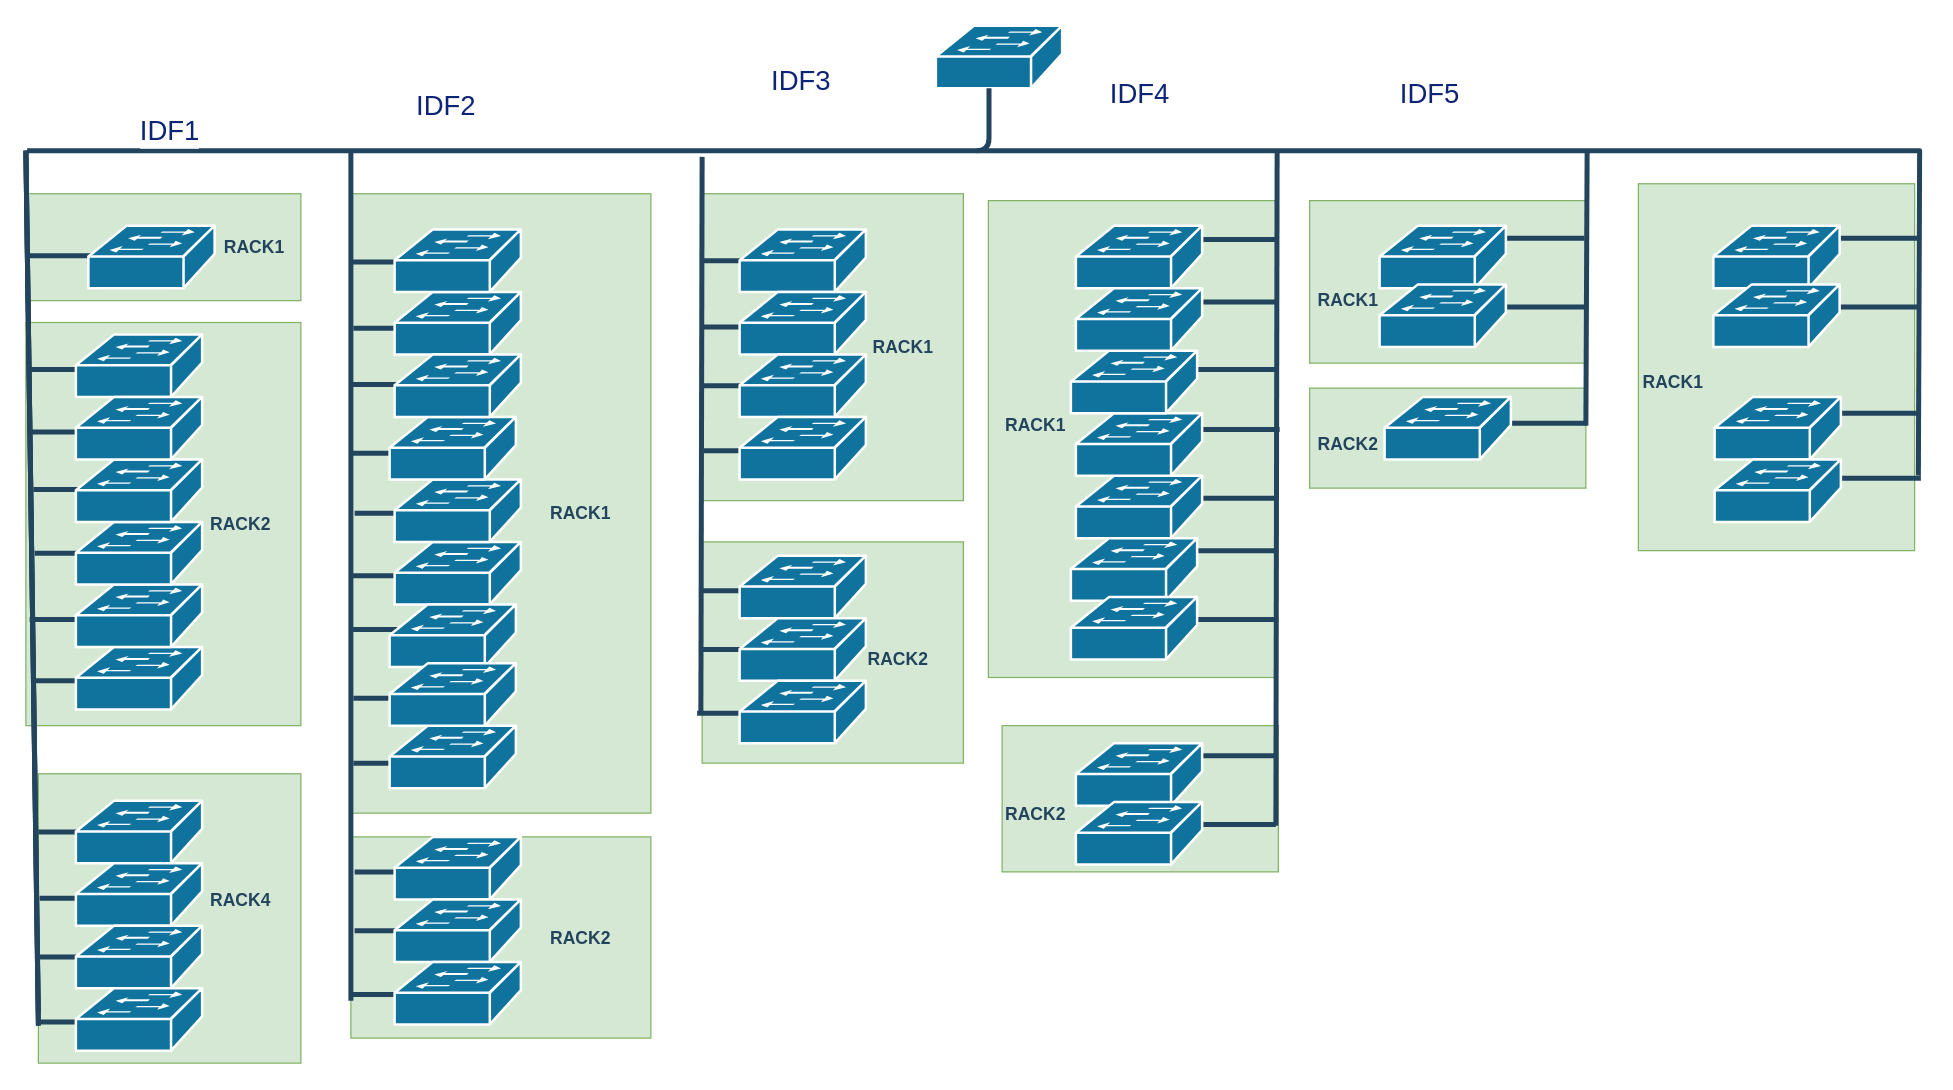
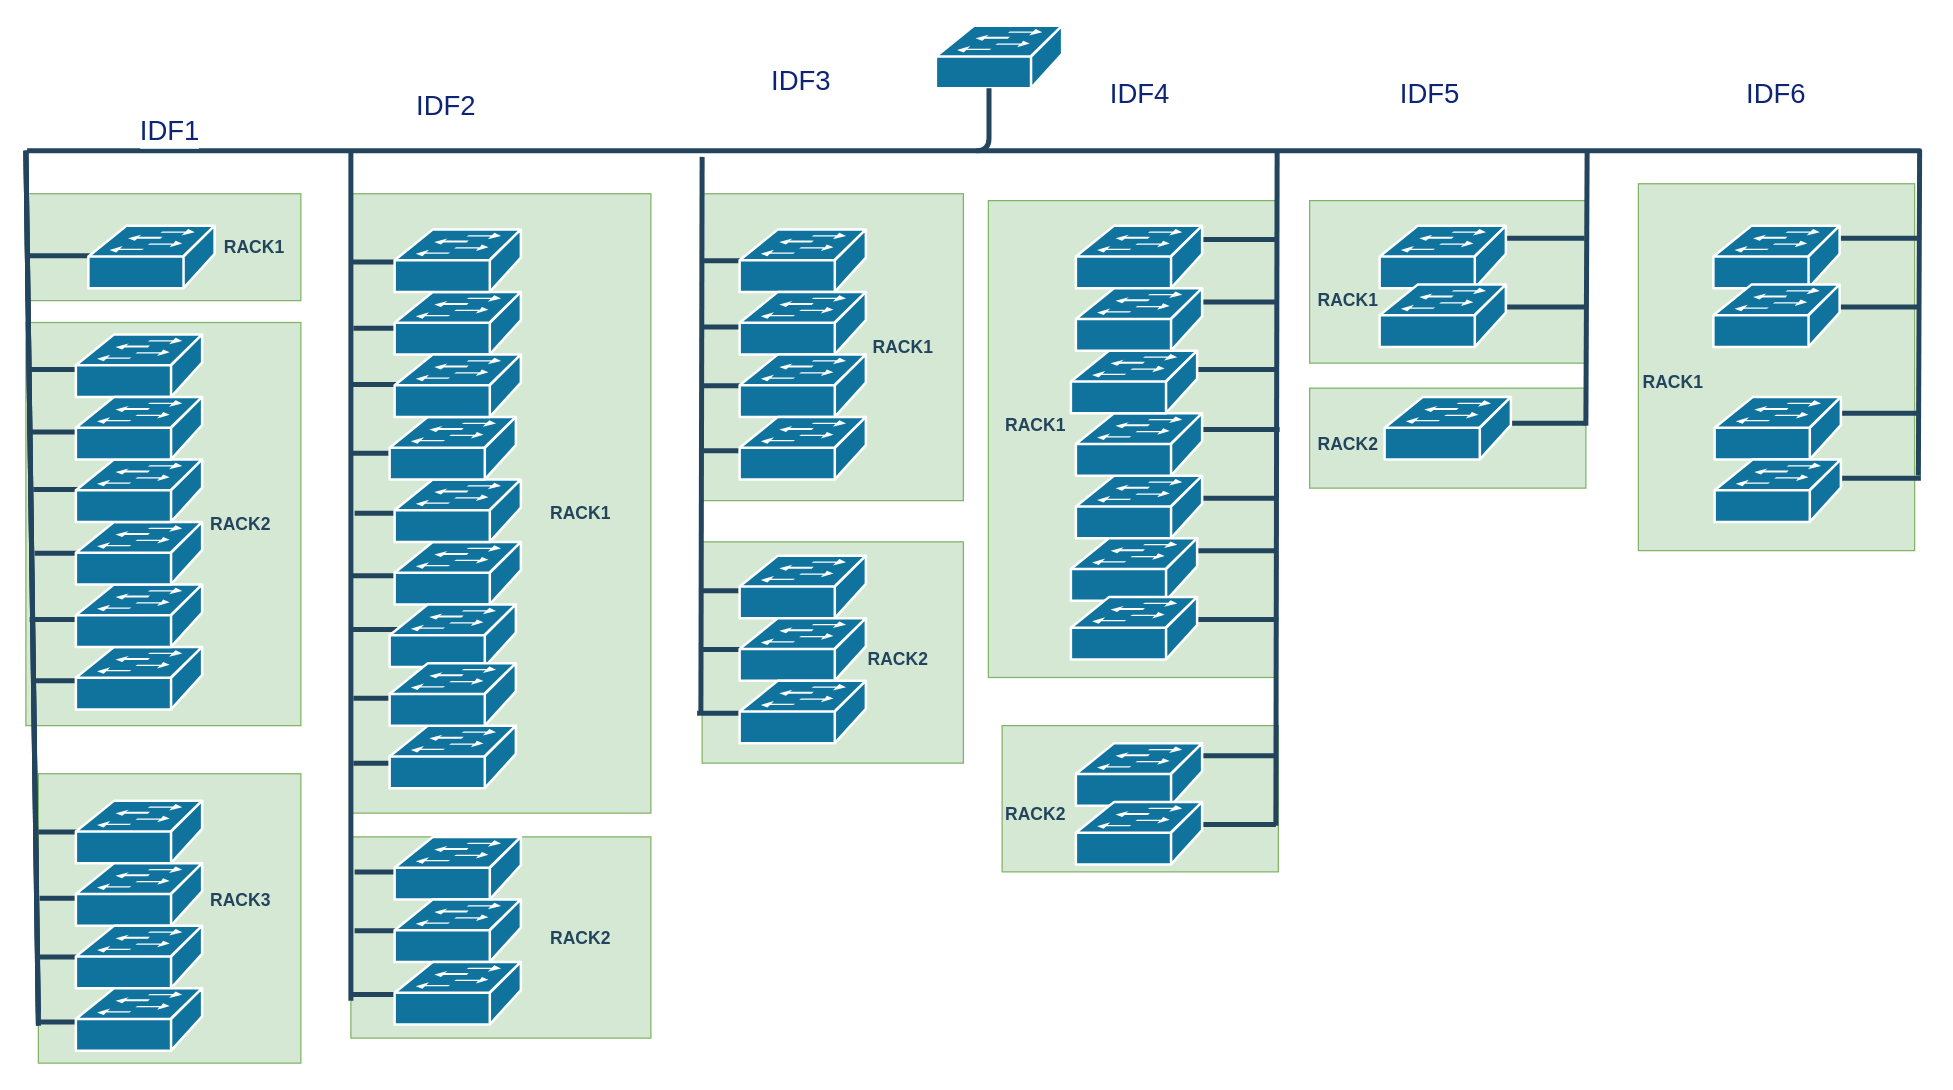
node "IDF6": added
node "RACK4": label "RACK4" -> "RACK3"
